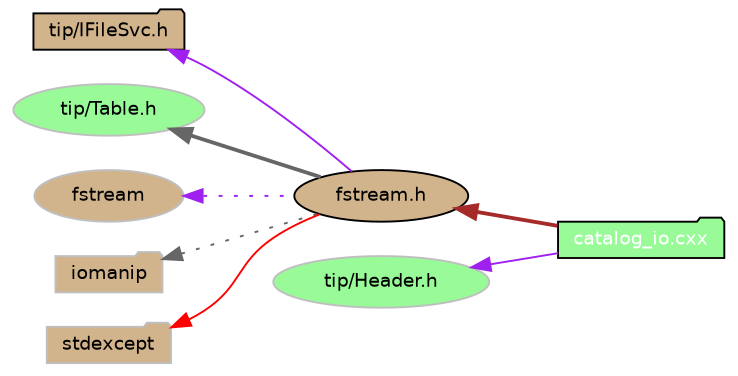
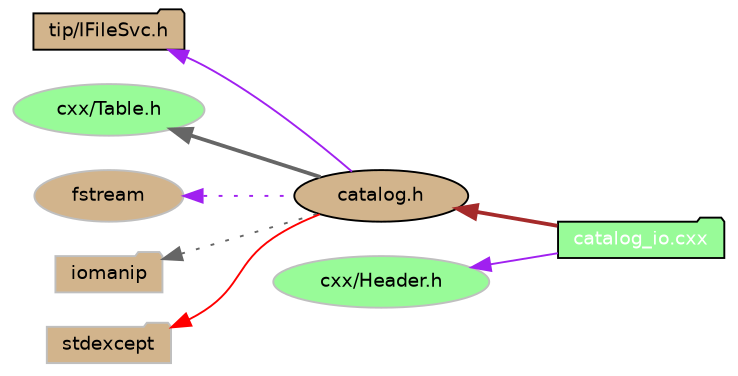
node "tip/Table.h": label "tip/Table.h" -> "cxx/Table.h"
node "fstream.h": label "fstream.h" -> "catalog.h"
node "tip/Header.h": label "tip/Header.h" -> "cxx/Header.h"
